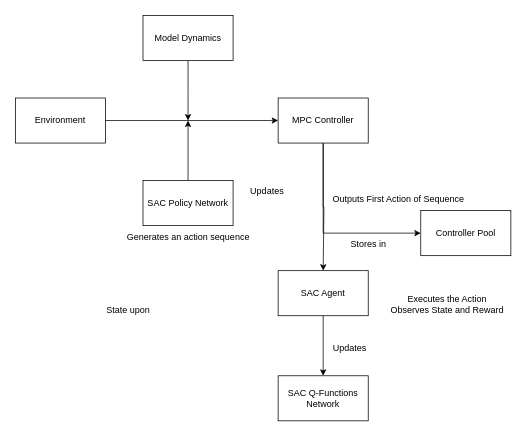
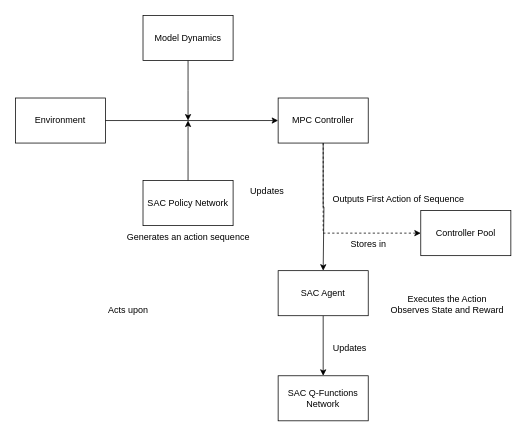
edge "MPC Controller" -> "Controller Pool": style solid -> dashed
node "State upon": label "State upon" -> "Acts upon"
